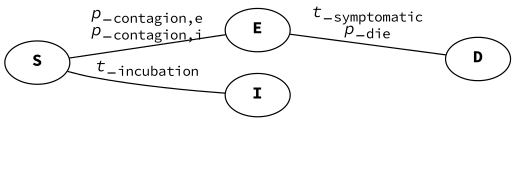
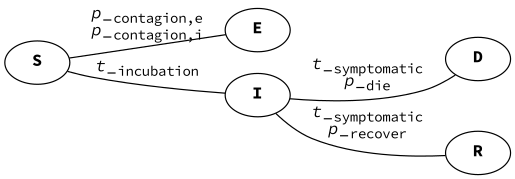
edge "E" -- "D": now "I" -- "D"
node "R": added
